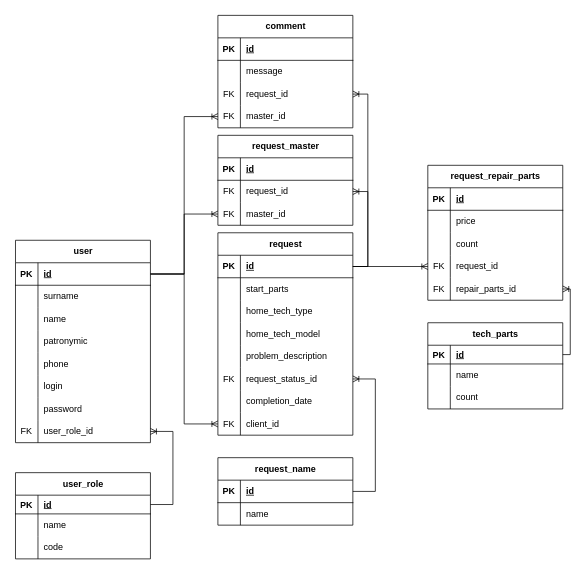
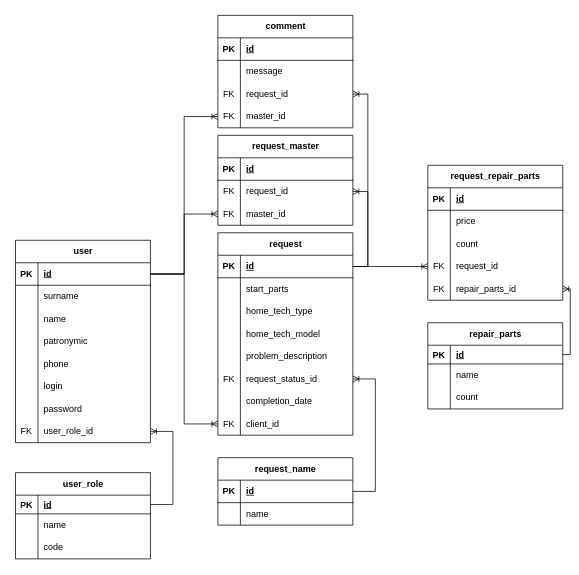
node "tech_parts": label "tech_parts" -> "repair_parts"
